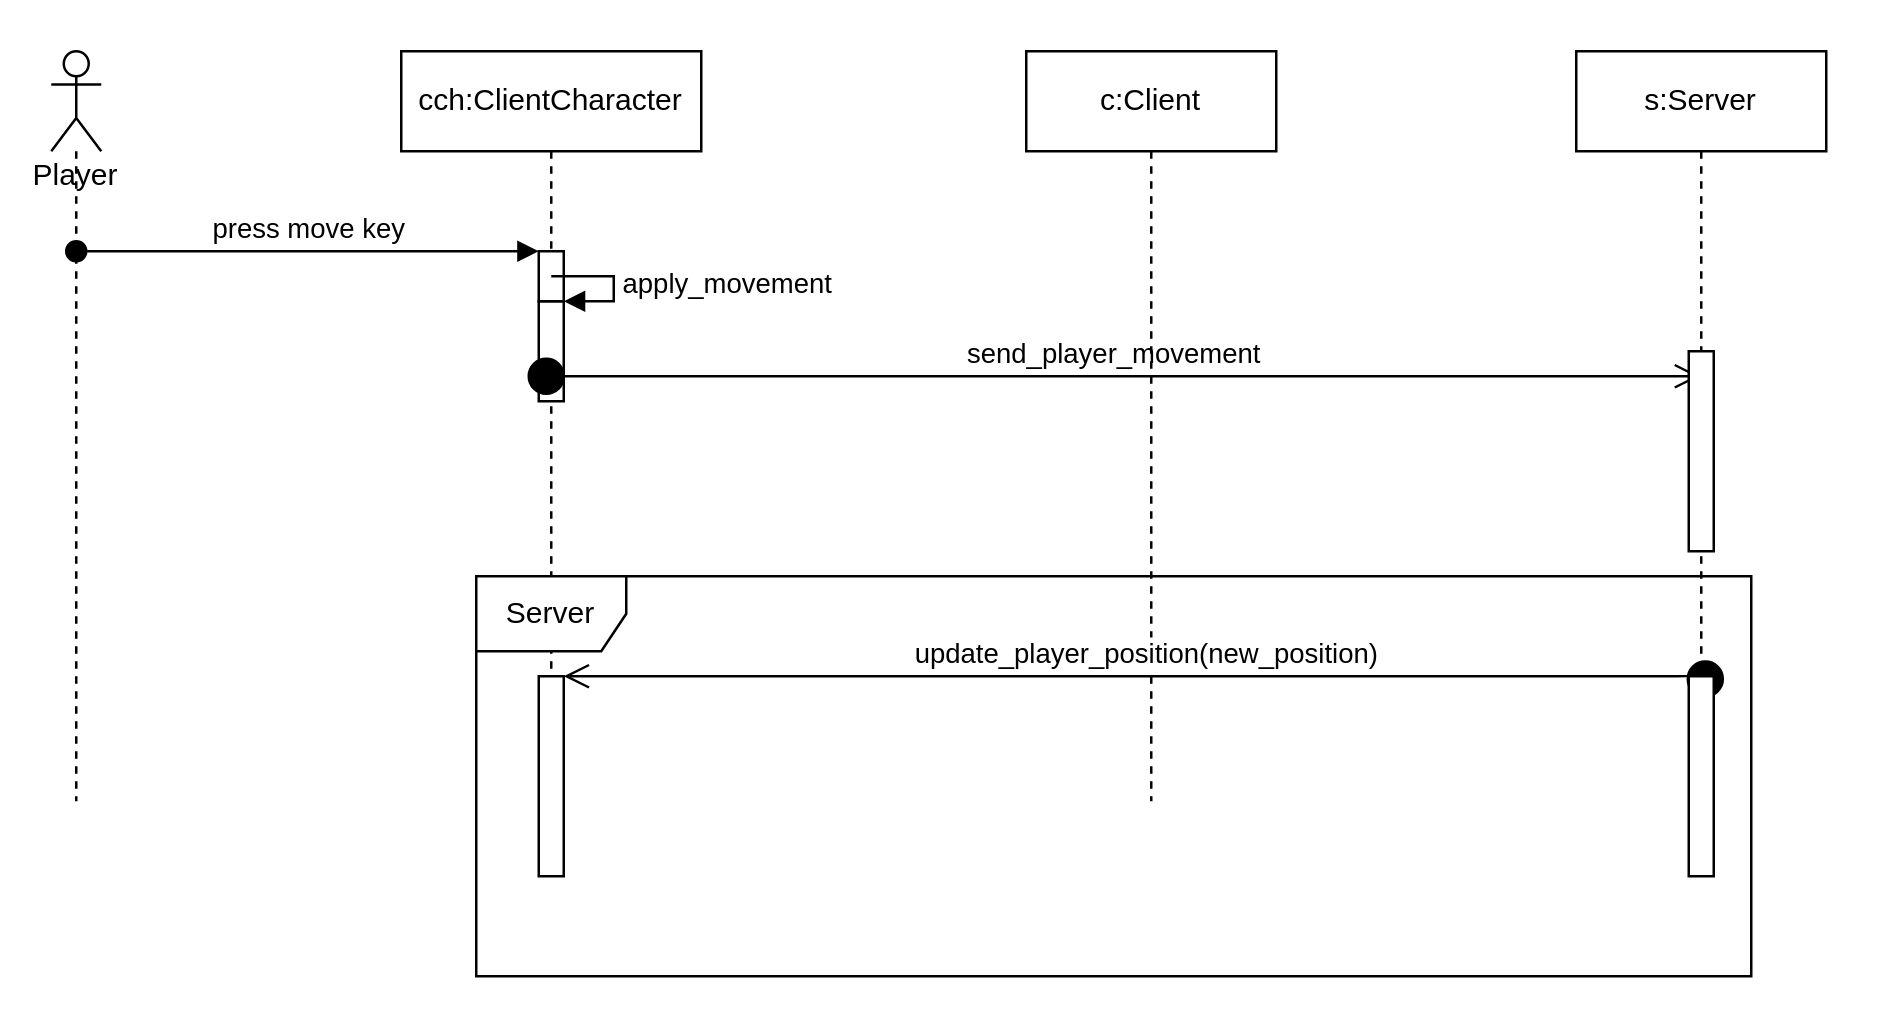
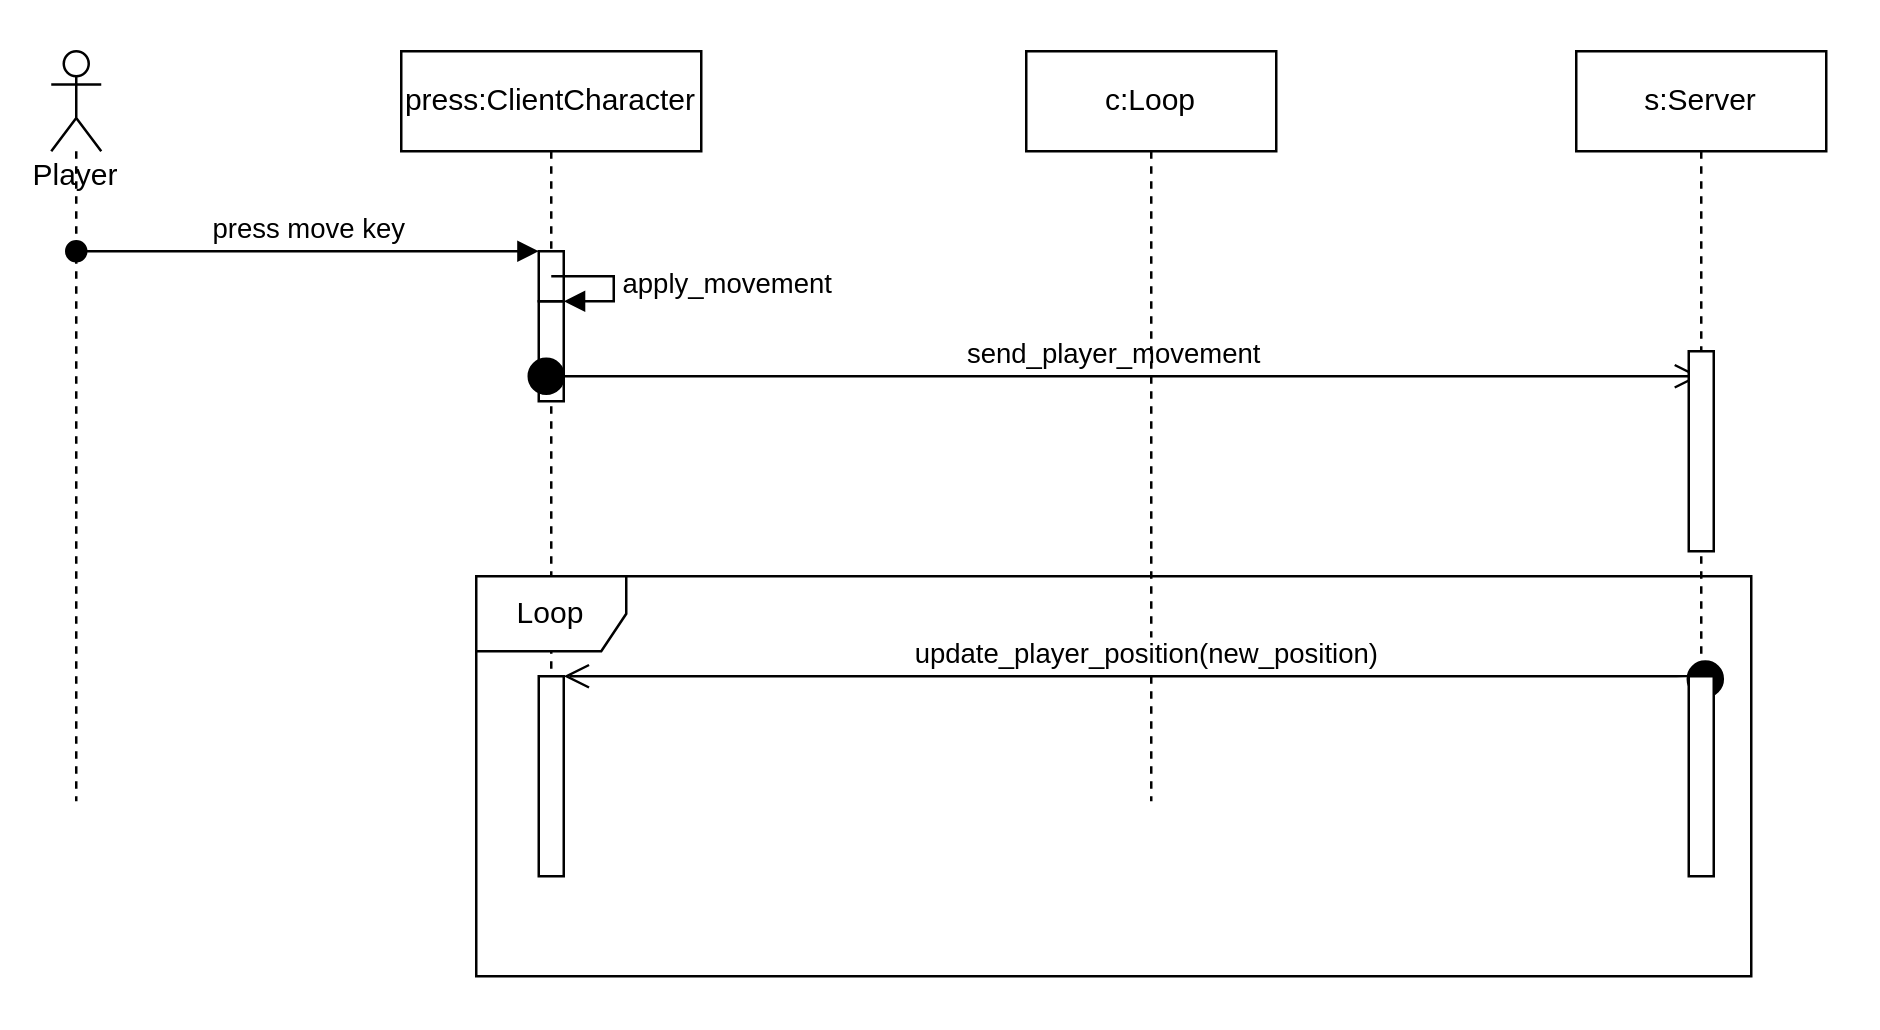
node "cch:ClientCharacter": label "cch:ClientCharacter" -> "press:ClientCharacter"
node "c:Client": label "c:Client" -> "c:Loop"
node "Server": label "Server" -> "Loop"
